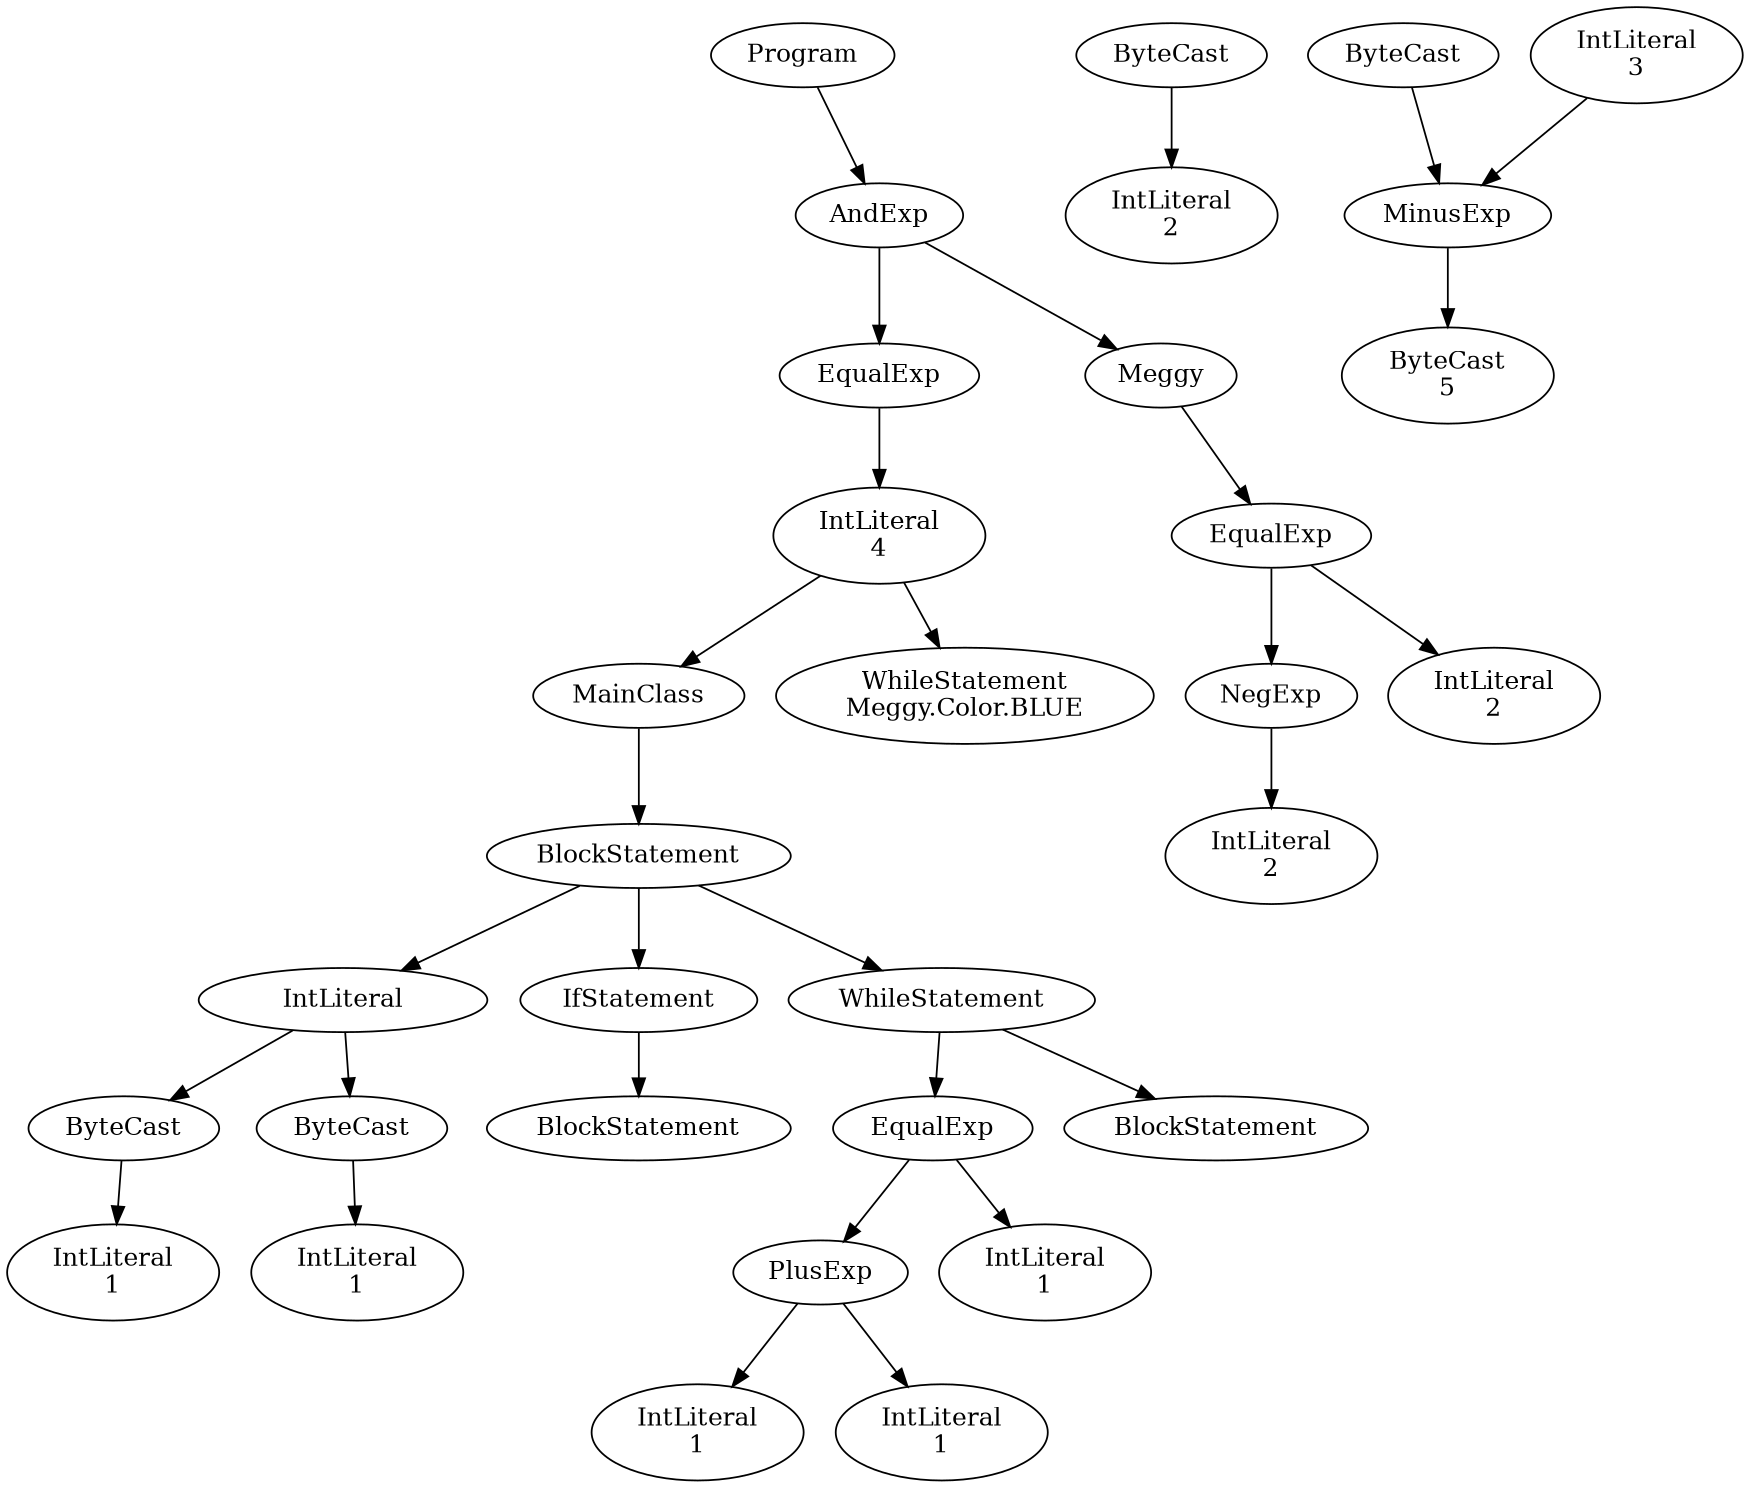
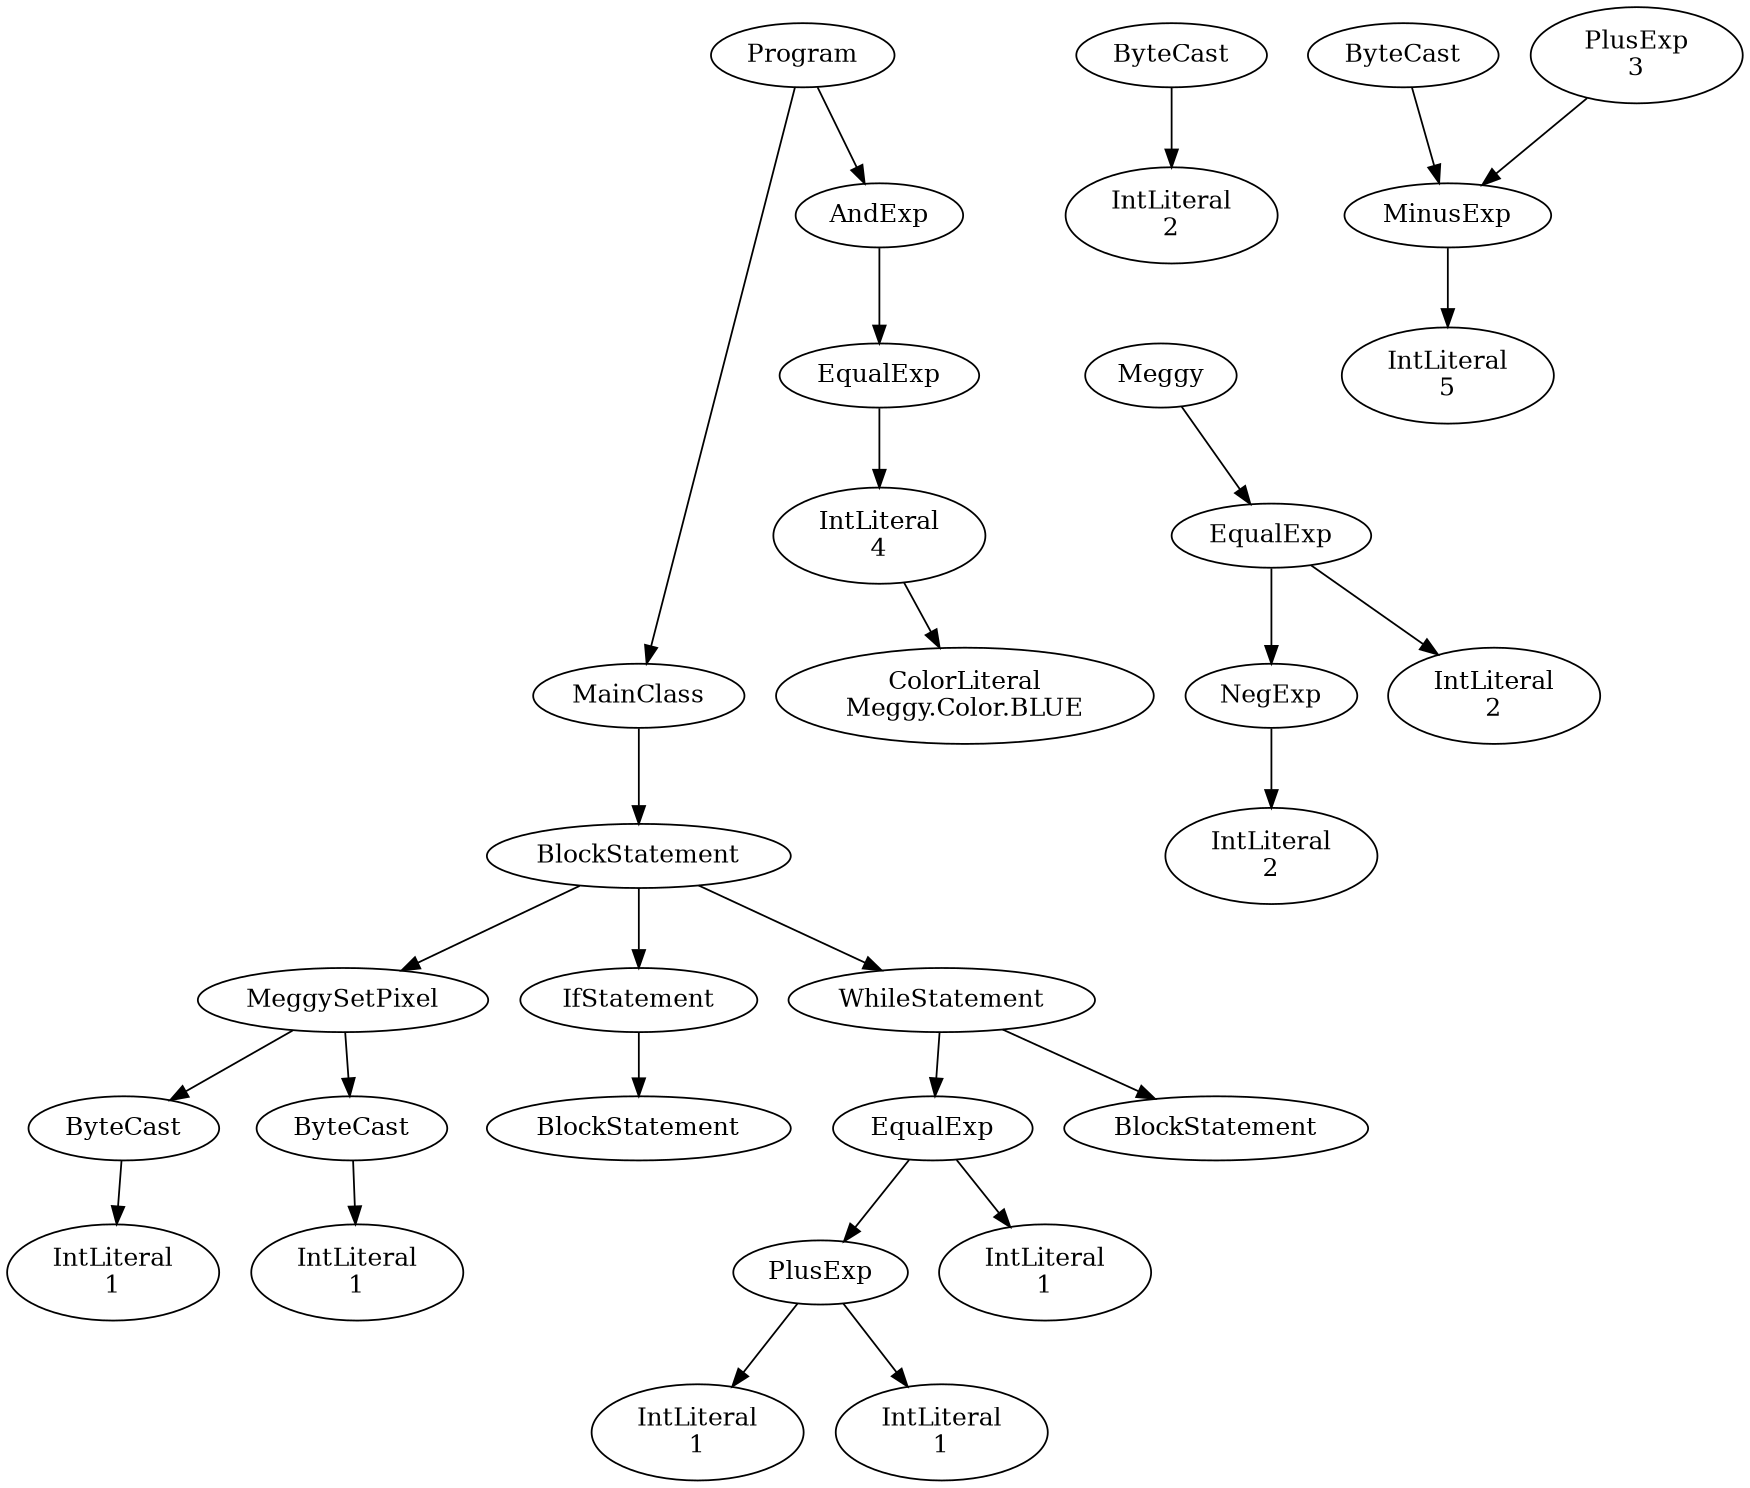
node "IntLiteral 3": label "IntLiteral 3" -> "PlusExp 3"
edge "AndExp" -> "Meggy": removed
node "ByteCast 5": label "ByteCast 5" -> "IntLiteral 5"
edge "IntLiteral 4" -> "MainClass": now "Program" -> "MainClass"
node "WhileStatement Meggy.Color.BLUE": label "WhileStatement Meggy.Color.BLUE" -> "ColorLiteral Meggy.Color.BLUE"
node "IntLiteral": label "IntLiteral" -> "MeggySetPixel"
